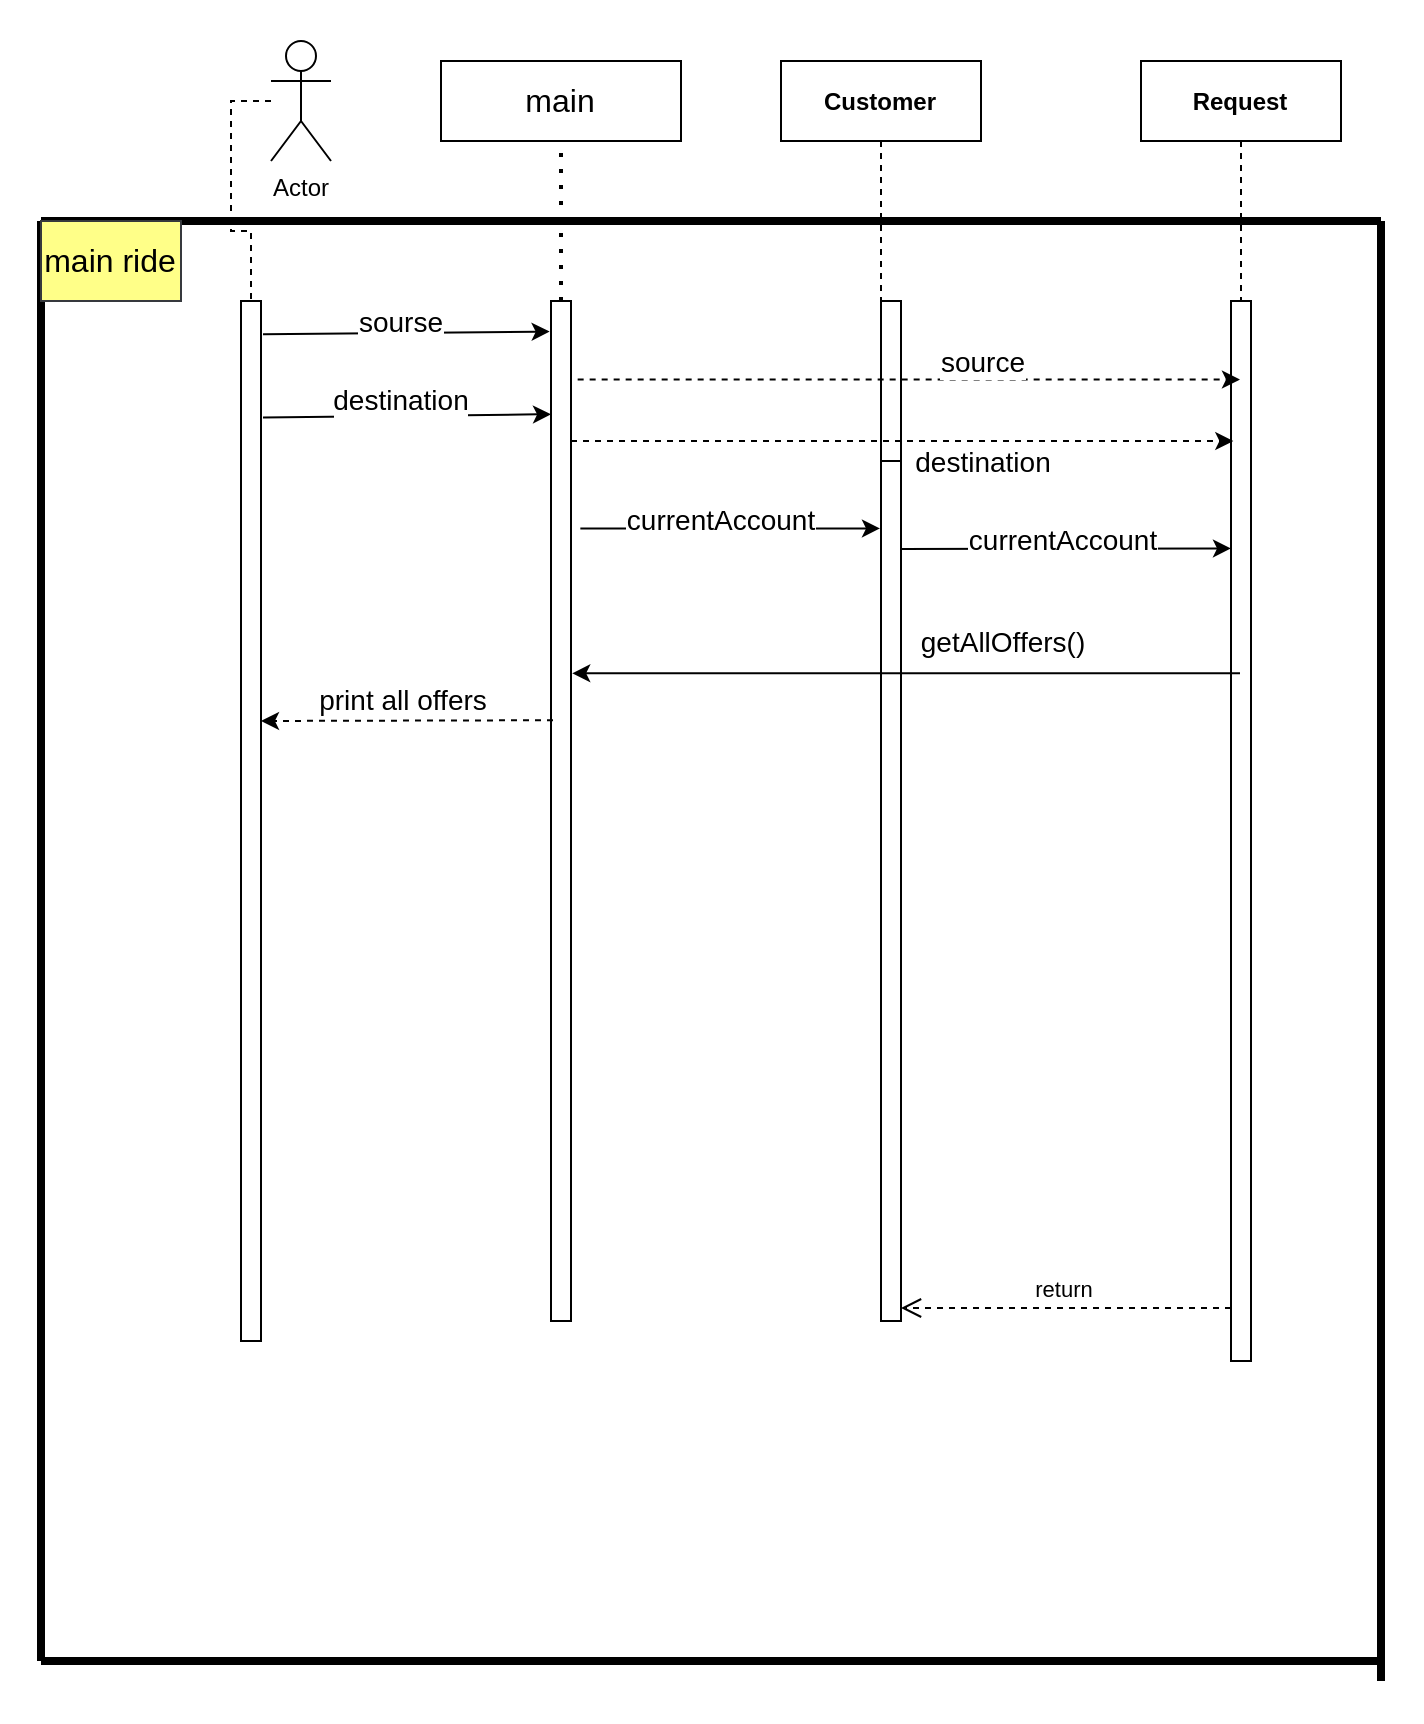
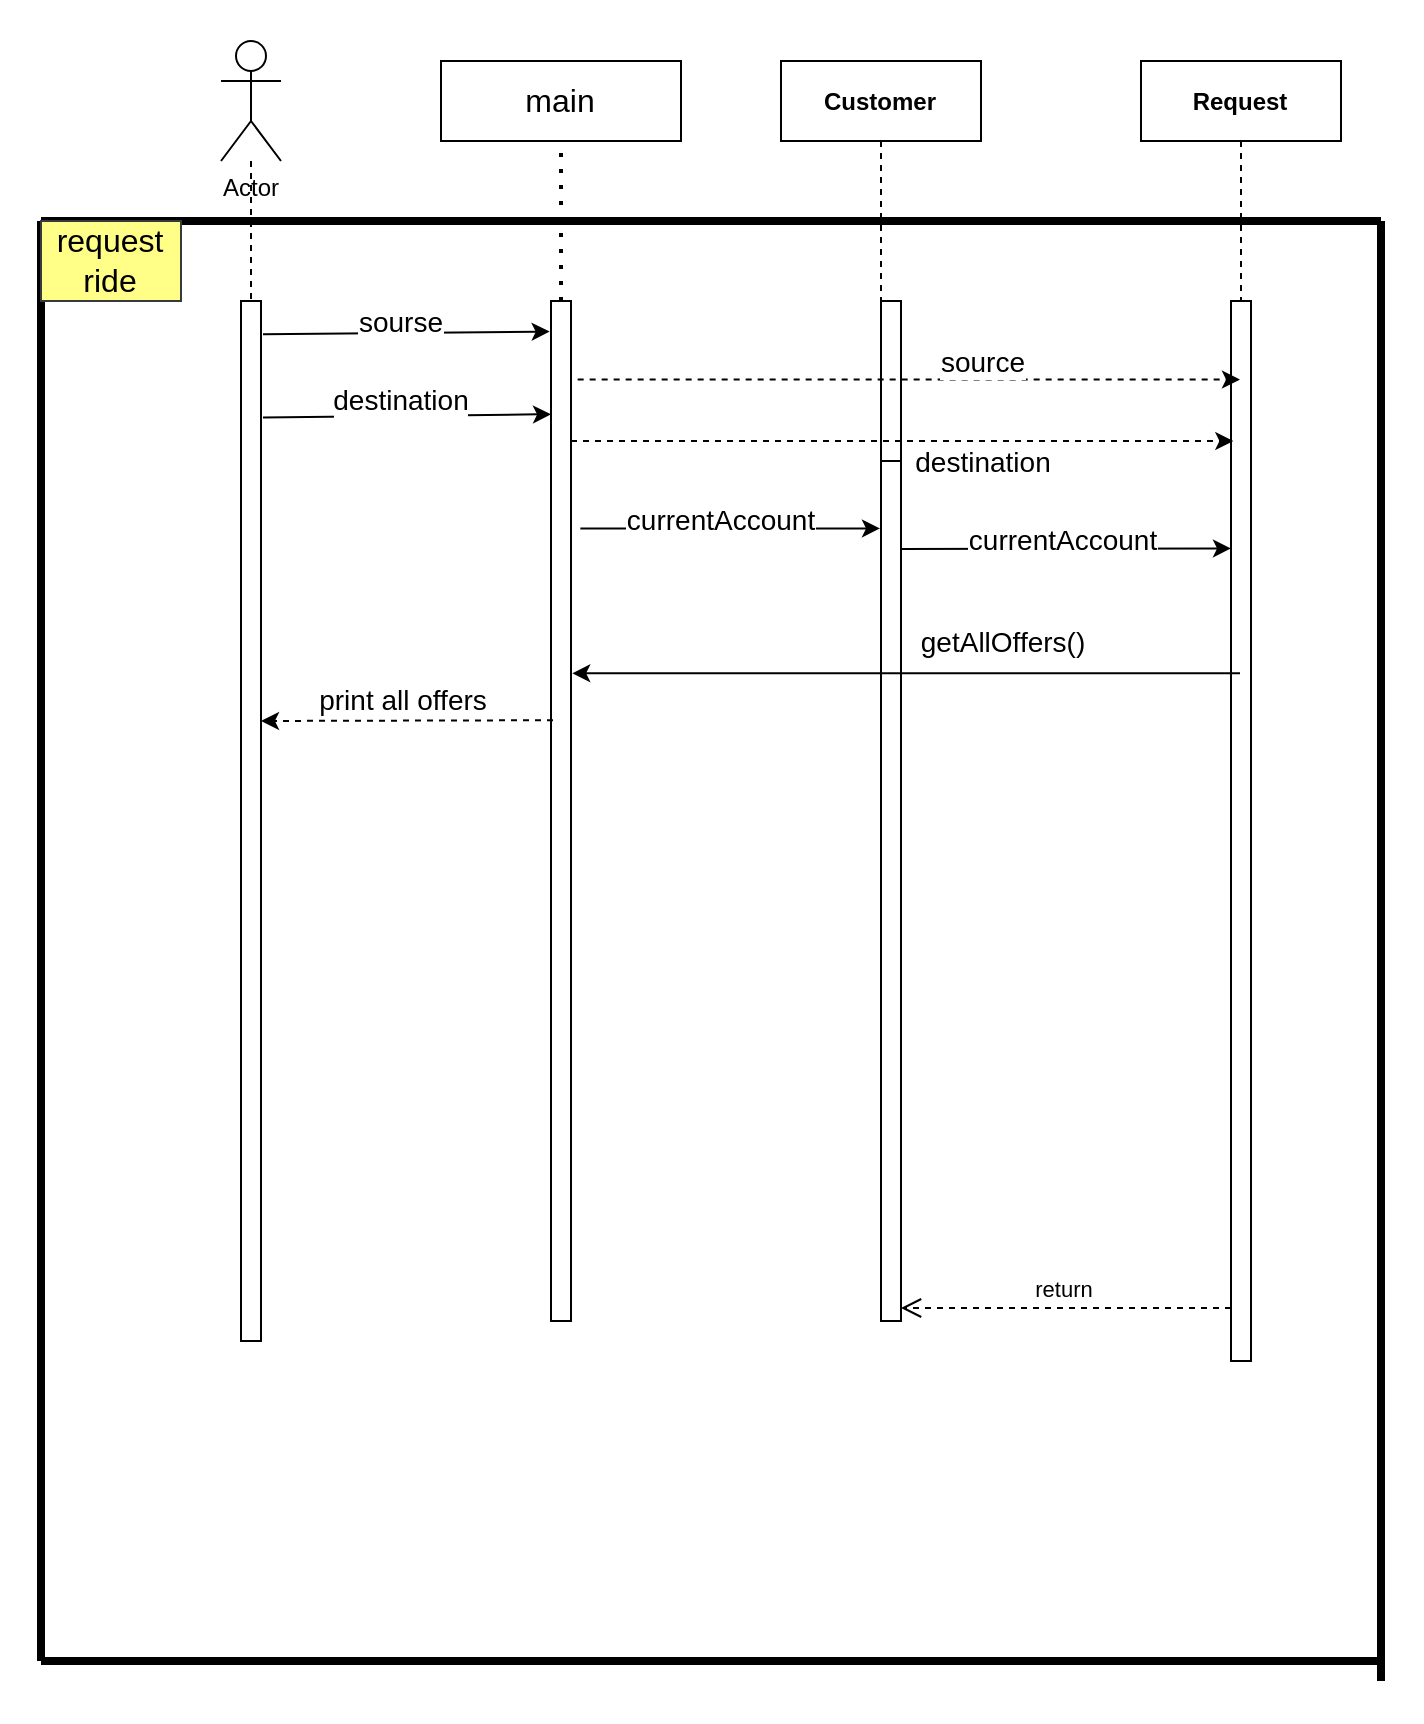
node "Actor": moved (301, 101) -> (251, 101)
node "main ride": label "main ride" -> "request ride"
